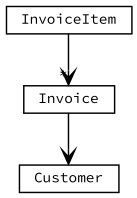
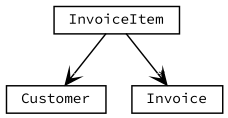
edge "Invoice" -> "Customer": now "InvoiceItem" -> "Customer"
